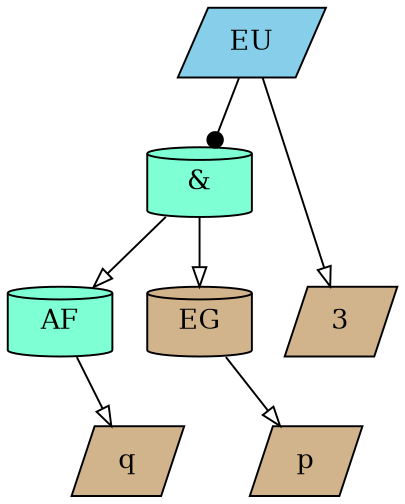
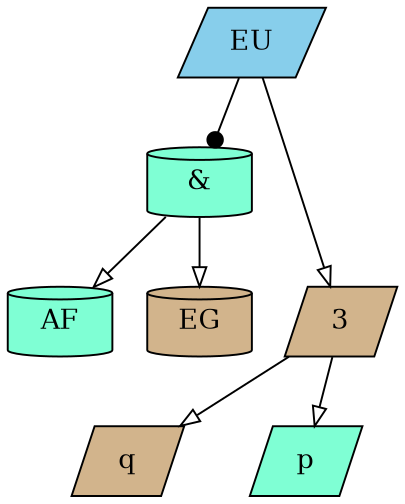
edge "AF" -> "q": now "3" -> "q"
edge "EG" -> "p": now "3" -> "p"
node "p": fillcolor tan -> aquamarine
